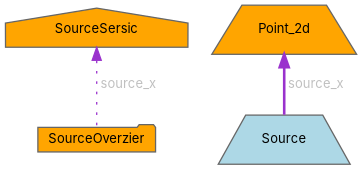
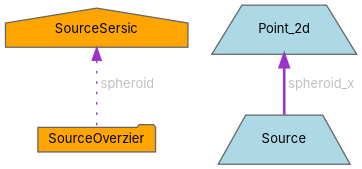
node "Point_2d": fillcolor orange -> lightblue
edge "SourceOverzier" -> "SourceSersic": label " source_x" -> " spheroid"
edge "Source" -> "Point_2d": label " source_x" -> " spheroid_x"
